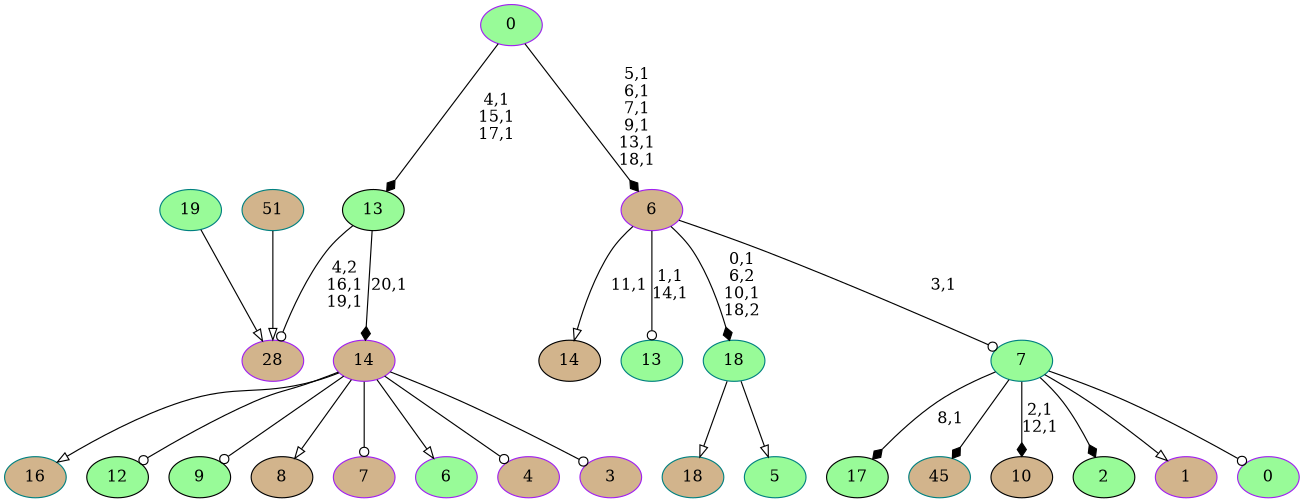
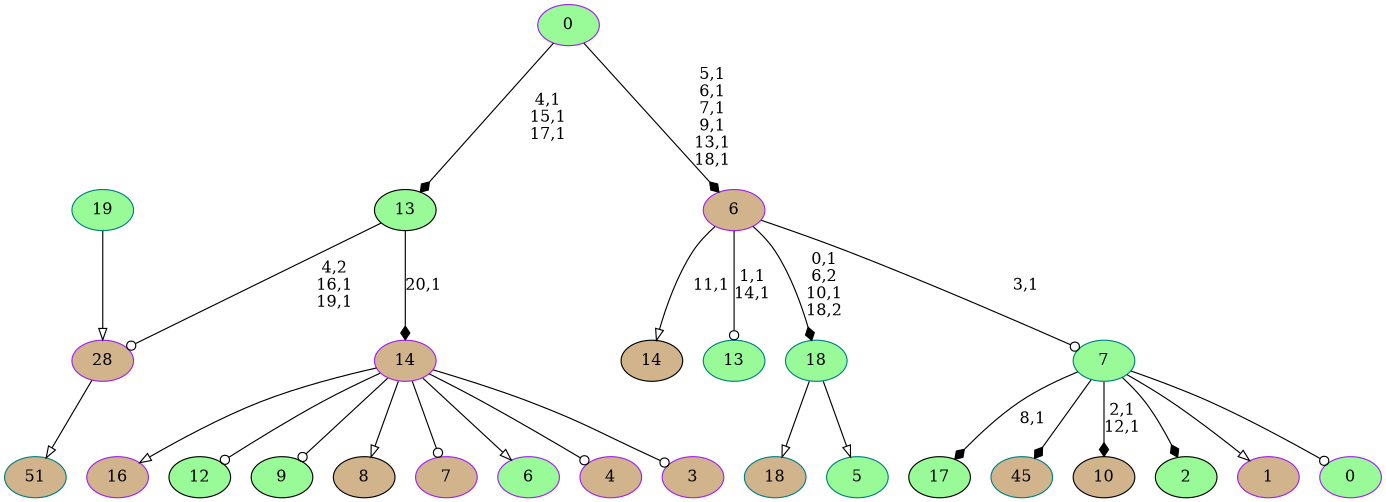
edge "51" -> "28": reversed
node "16": color teal -> purple
